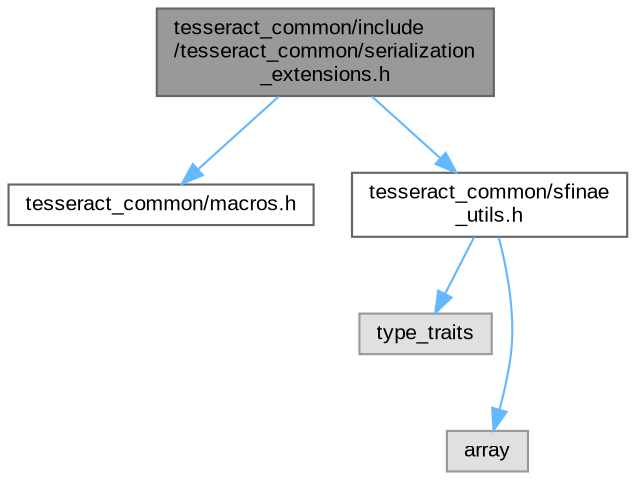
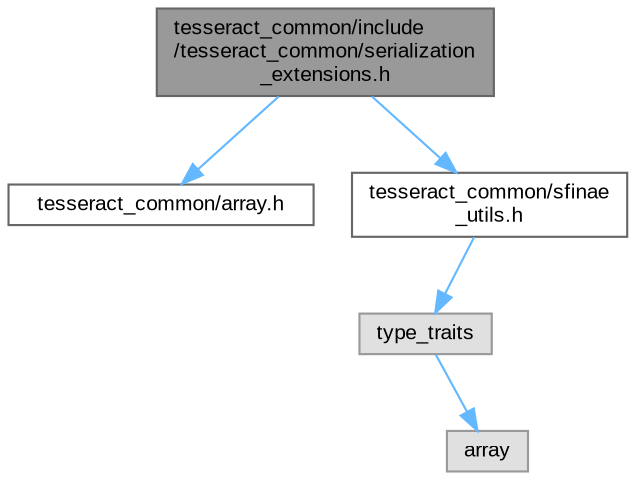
node "tesseract_common/macros.h": label "tesseract_common/macros.h" -> "tesseract_common/array.h"
edge "tesseract_common/sfinae _utils.h" -> "array": now "type_traits" -> "array"
